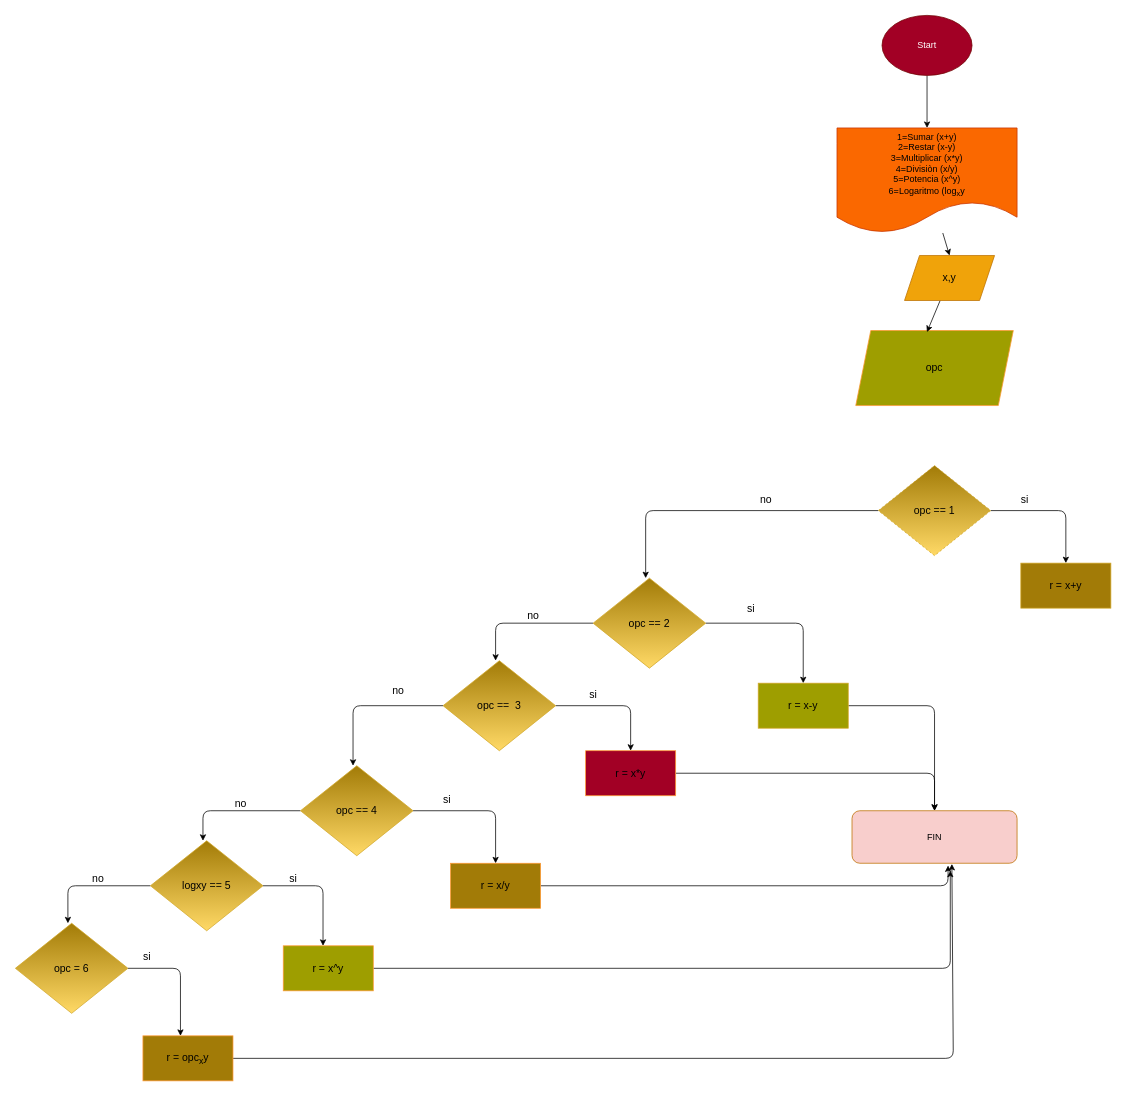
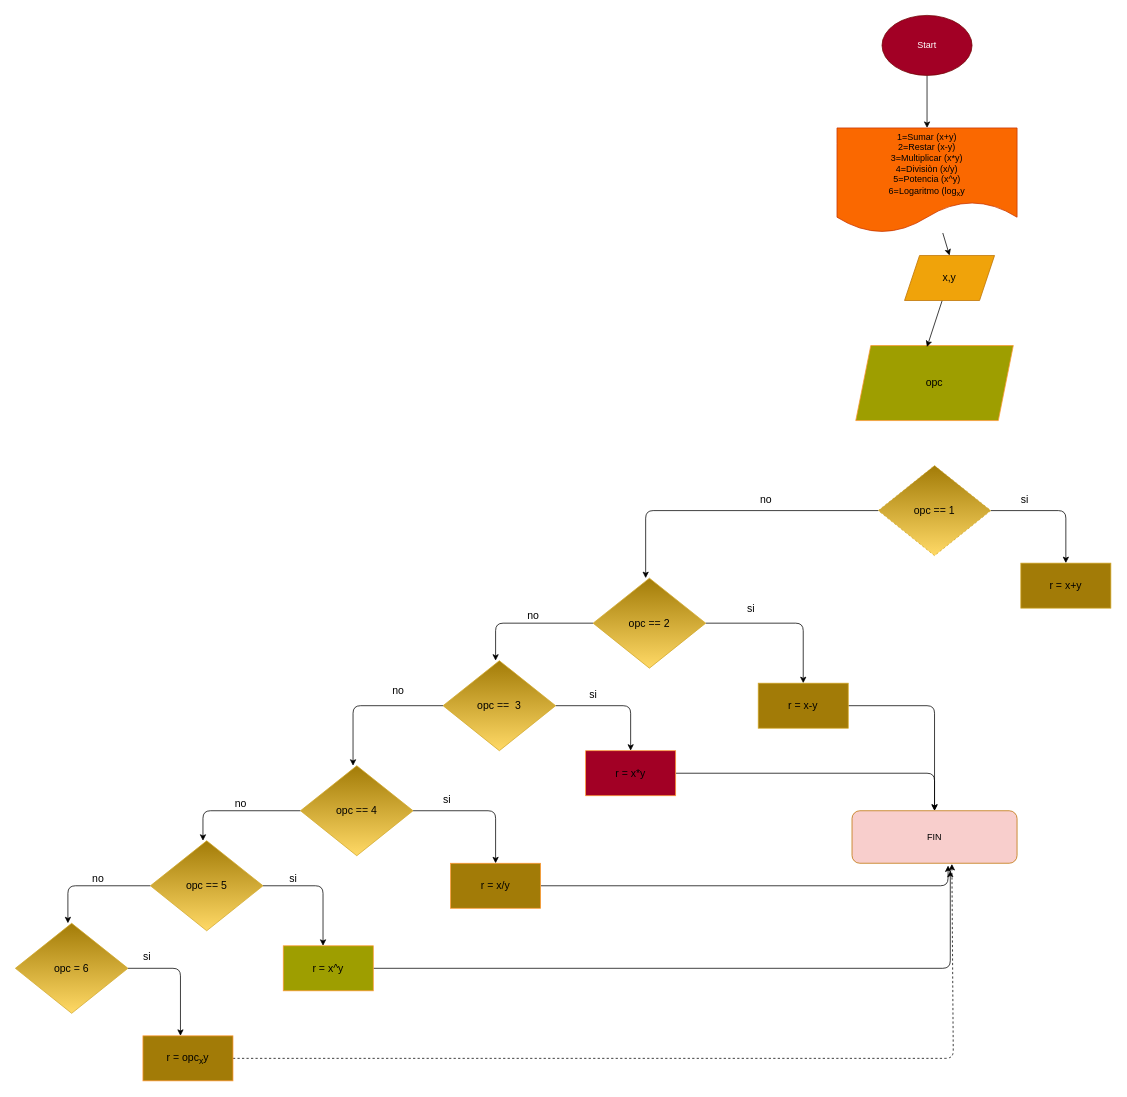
node "opc": moved (934, 368) -> (934, 383)
node "r = x-y": fillcolor #9e9e00 -> #a27b07
node "logxy == 5": label "logxy == 5" -> "opc == 5"
edge "r = opcxy" -> "FIN": style solid -> dashed
